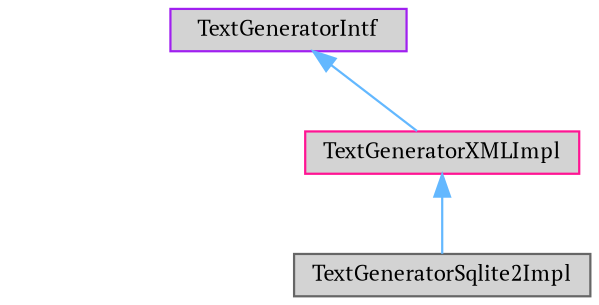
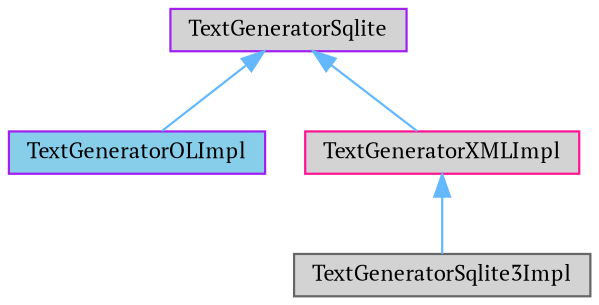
node "TextGeneratorIntf": label "TextGeneratorIntf" -> "TextGeneratorSqlite"
node "TextGeneratorOLImpl": added
node "TextGeneratorSqlite2Impl": label "TextGeneratorSqlite2Impl" -> "TextGeneratorSqlite3Impl"
